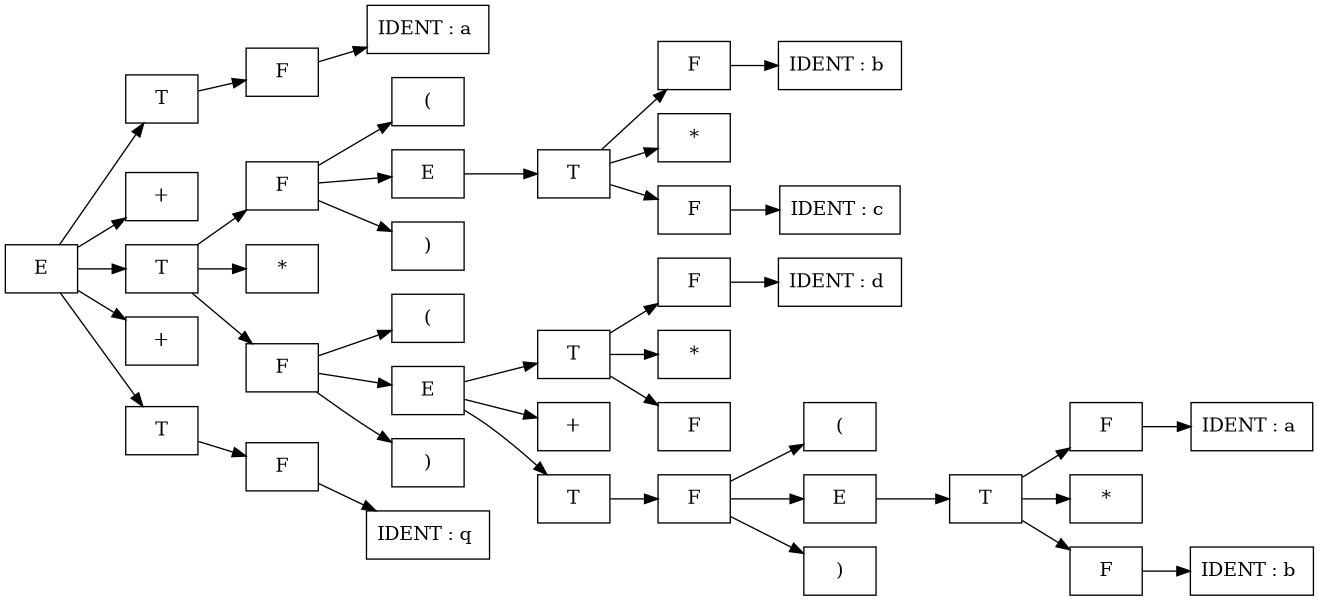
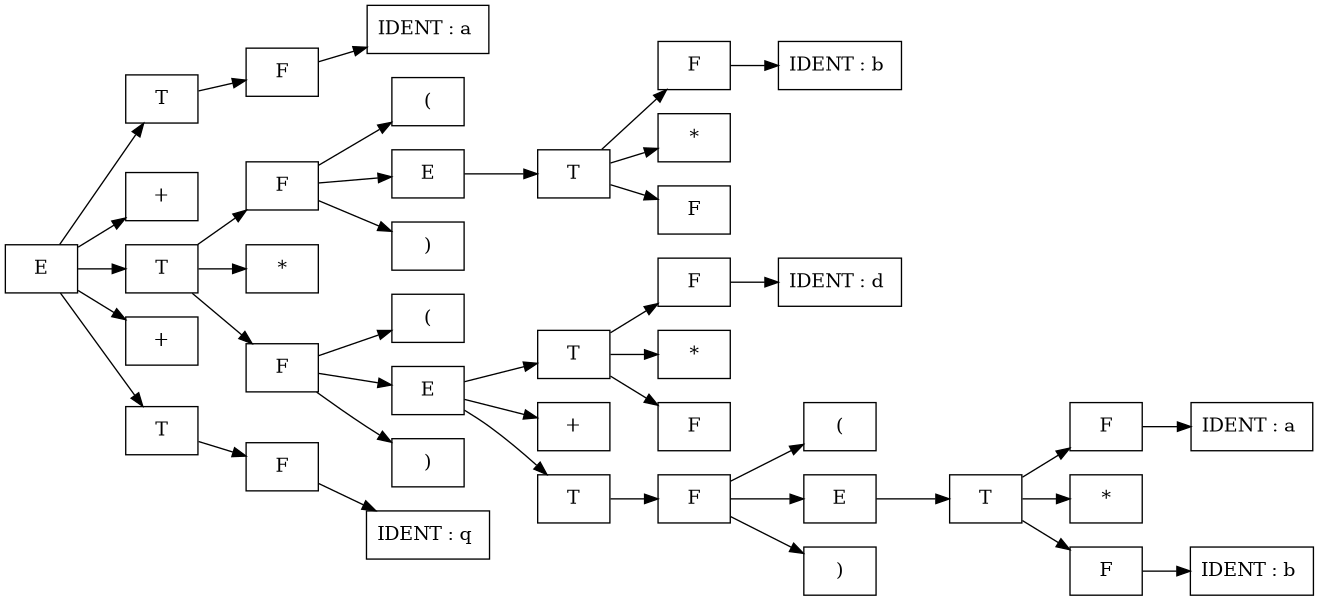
node "IDENT : c": removed
